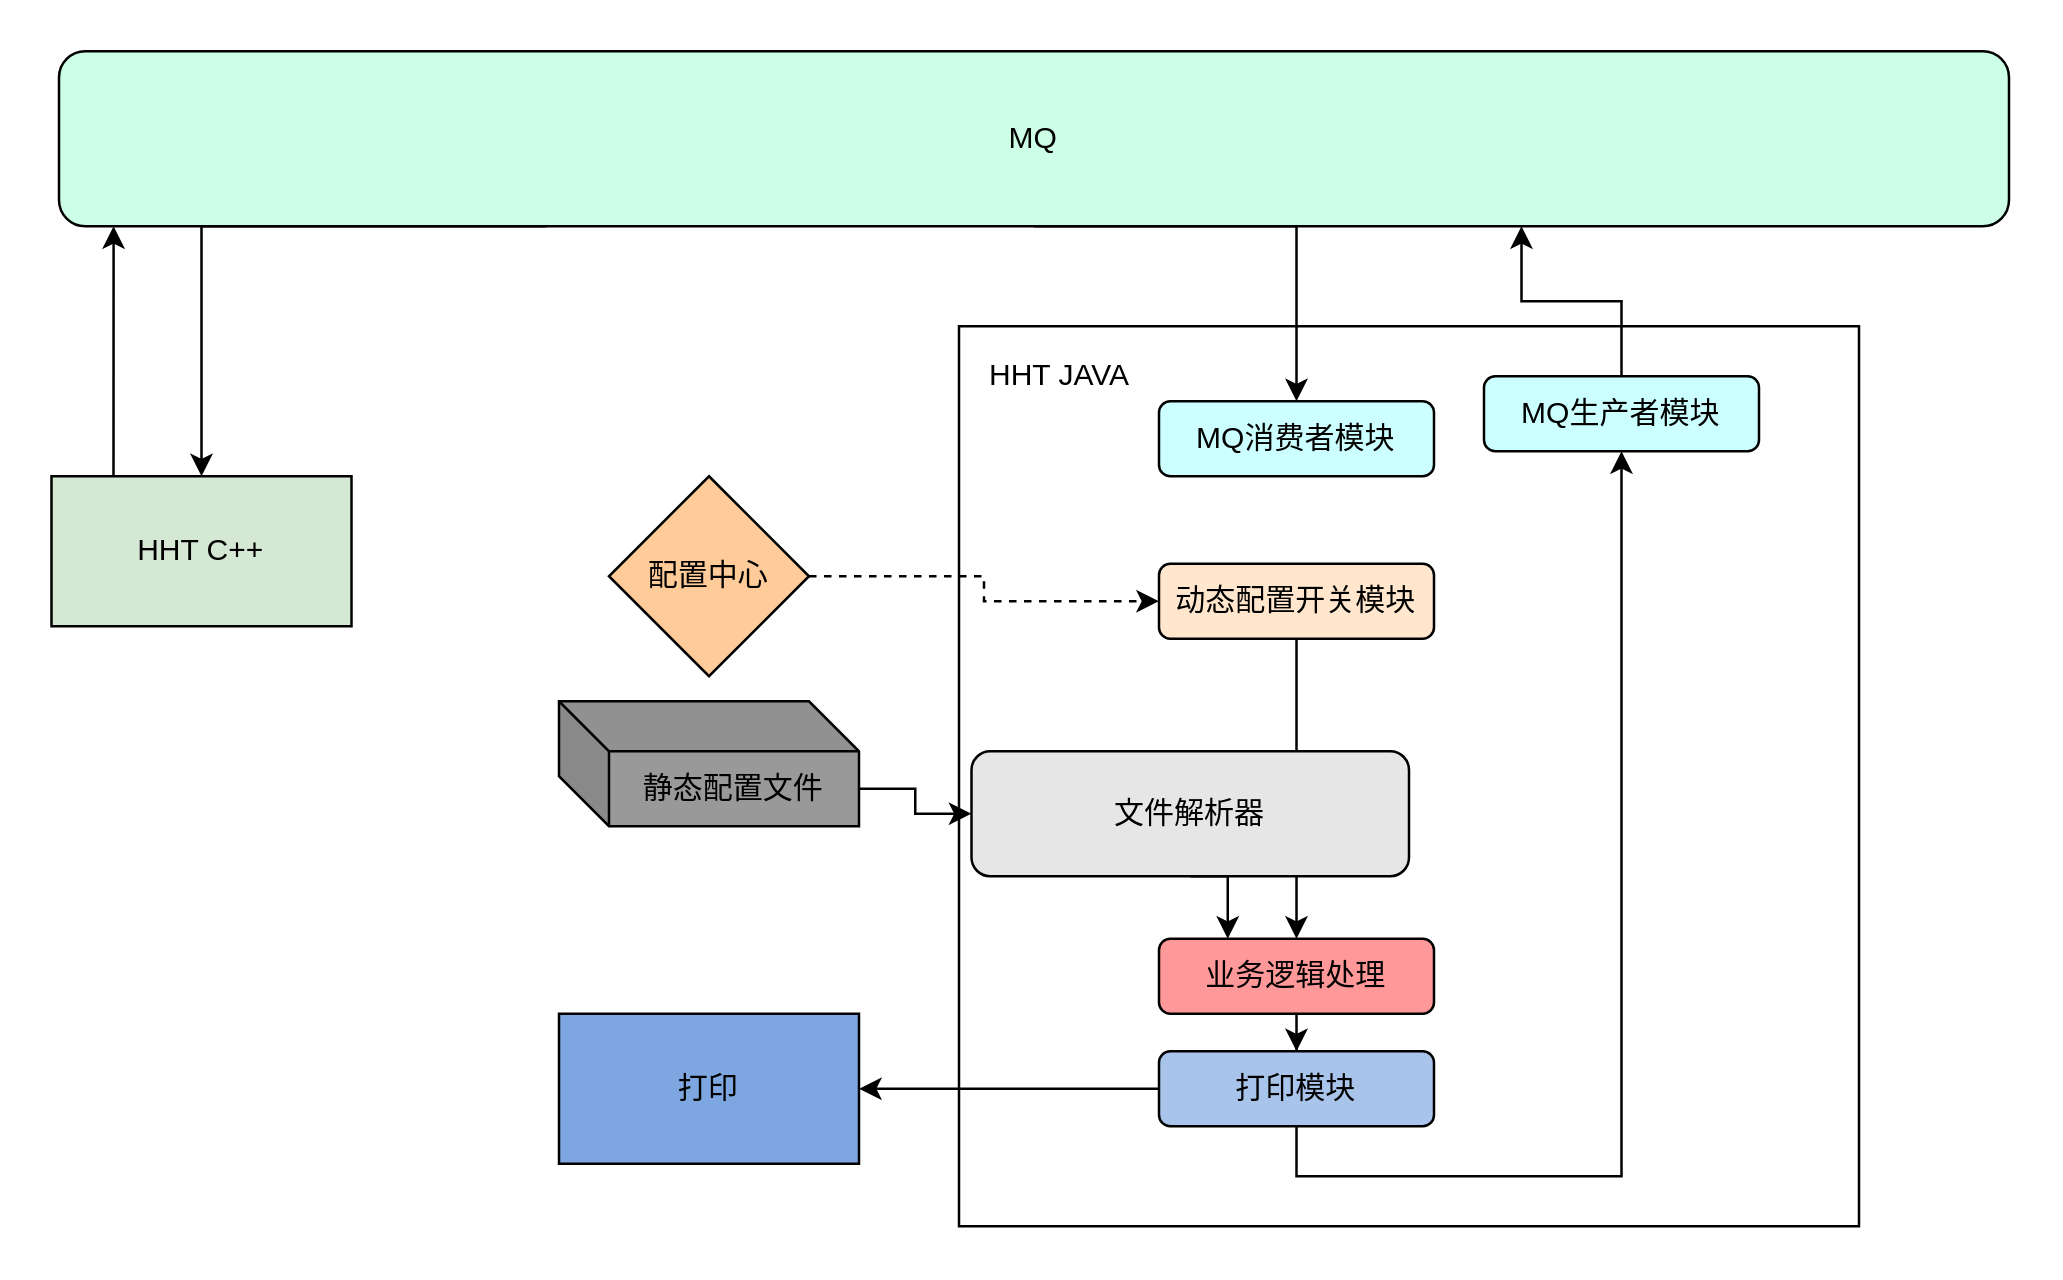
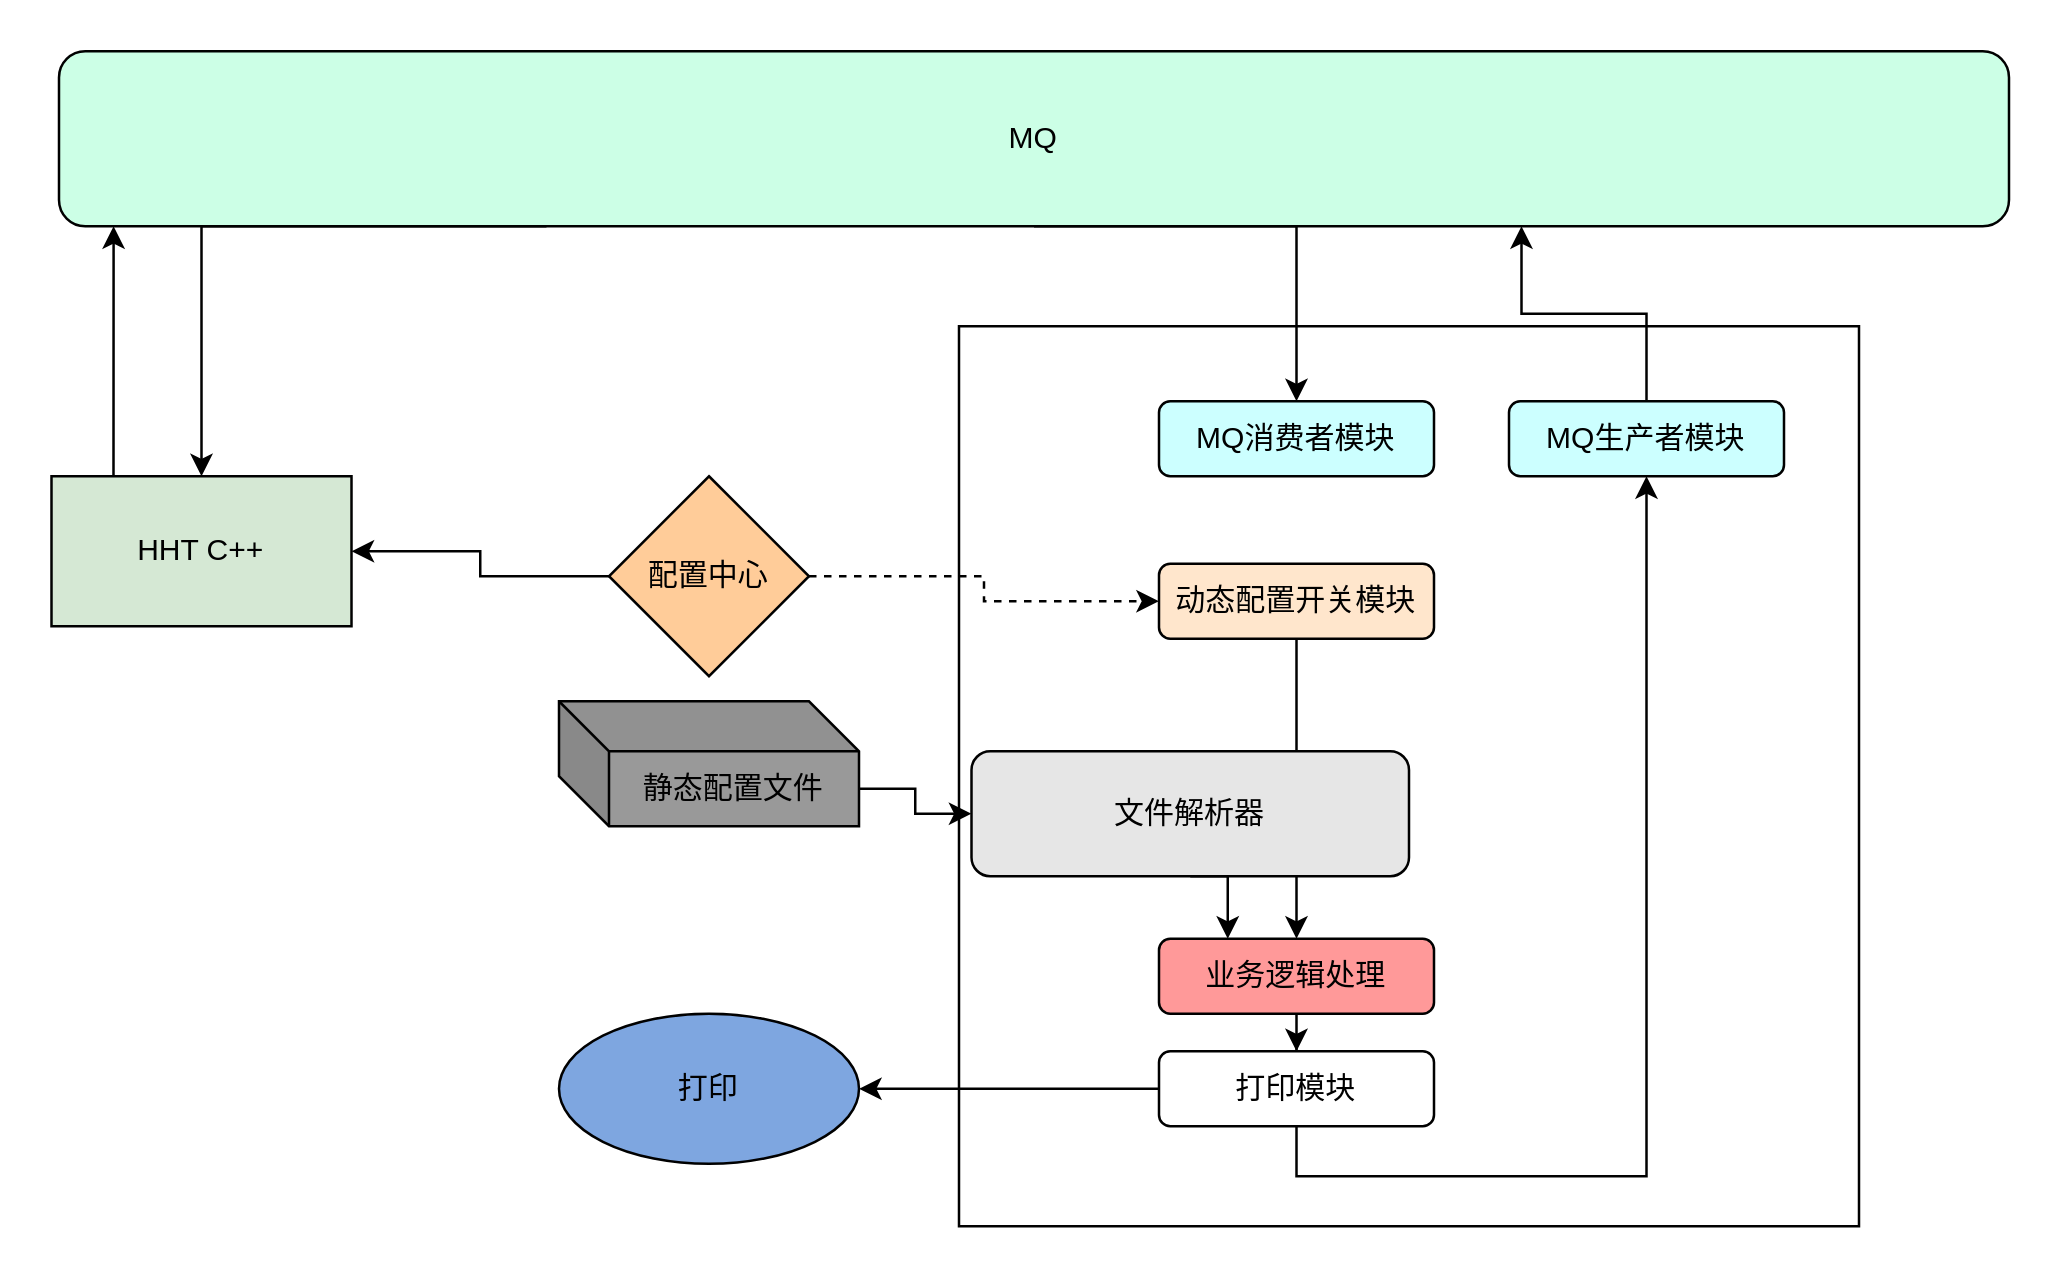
node "HHT JAVA": removed
node "MQ生产者模块": moved (1621, 414) -> (1646, 439)
edge "配置中心" -> "HHT C++": added
node "打印": shape rectangle -> ellipse
node "打印模块": fillcolor #a9c4eb -> #ffffff
